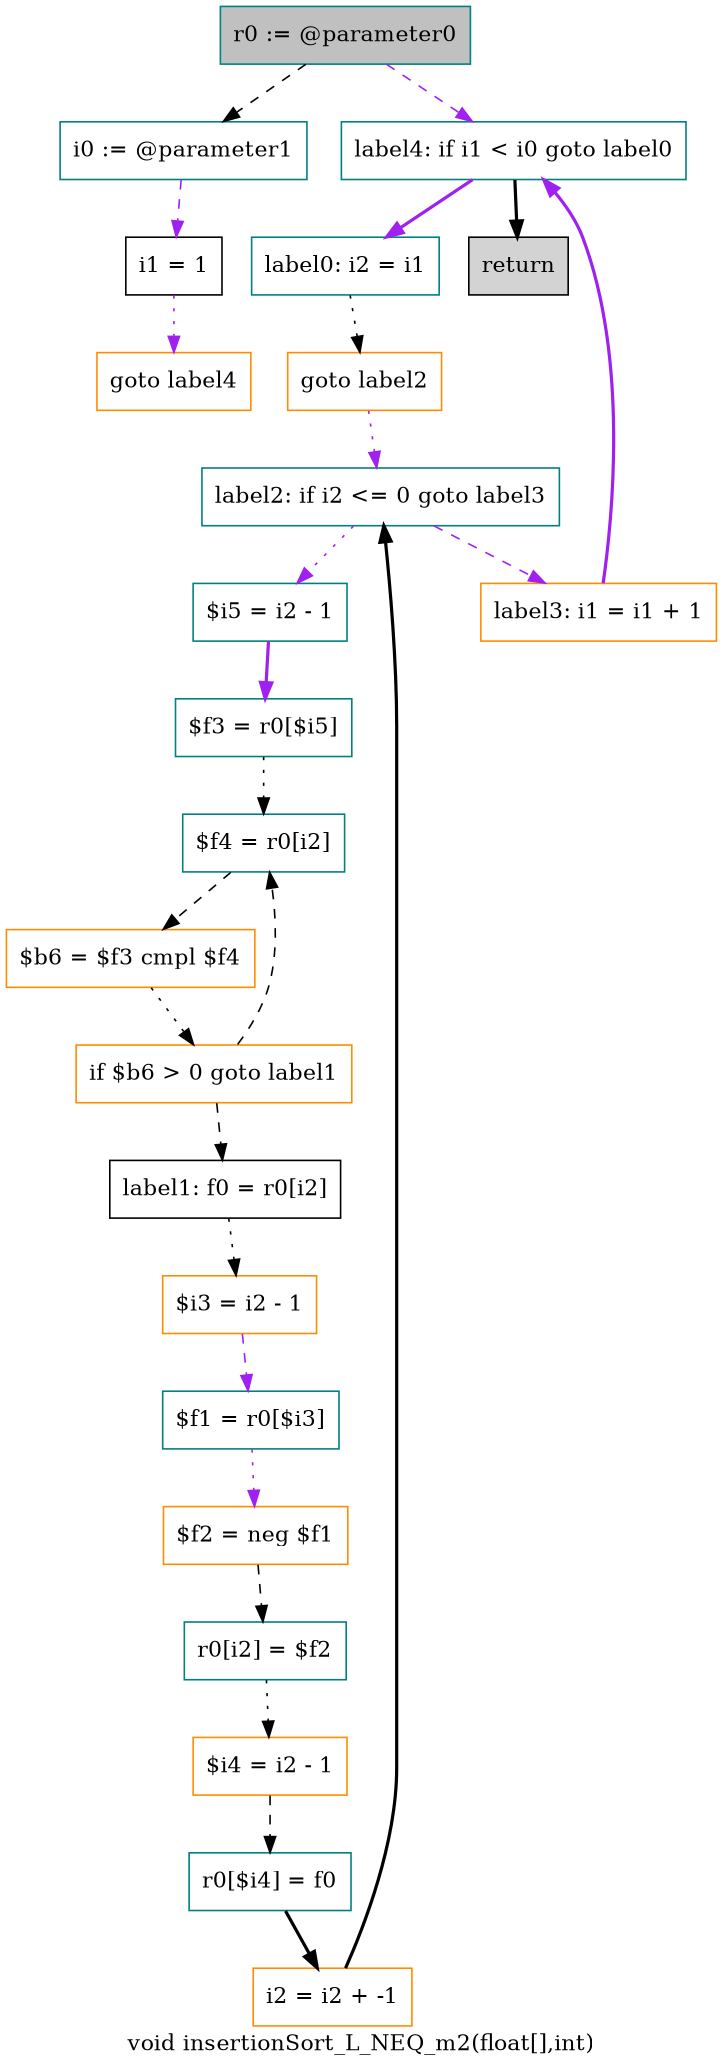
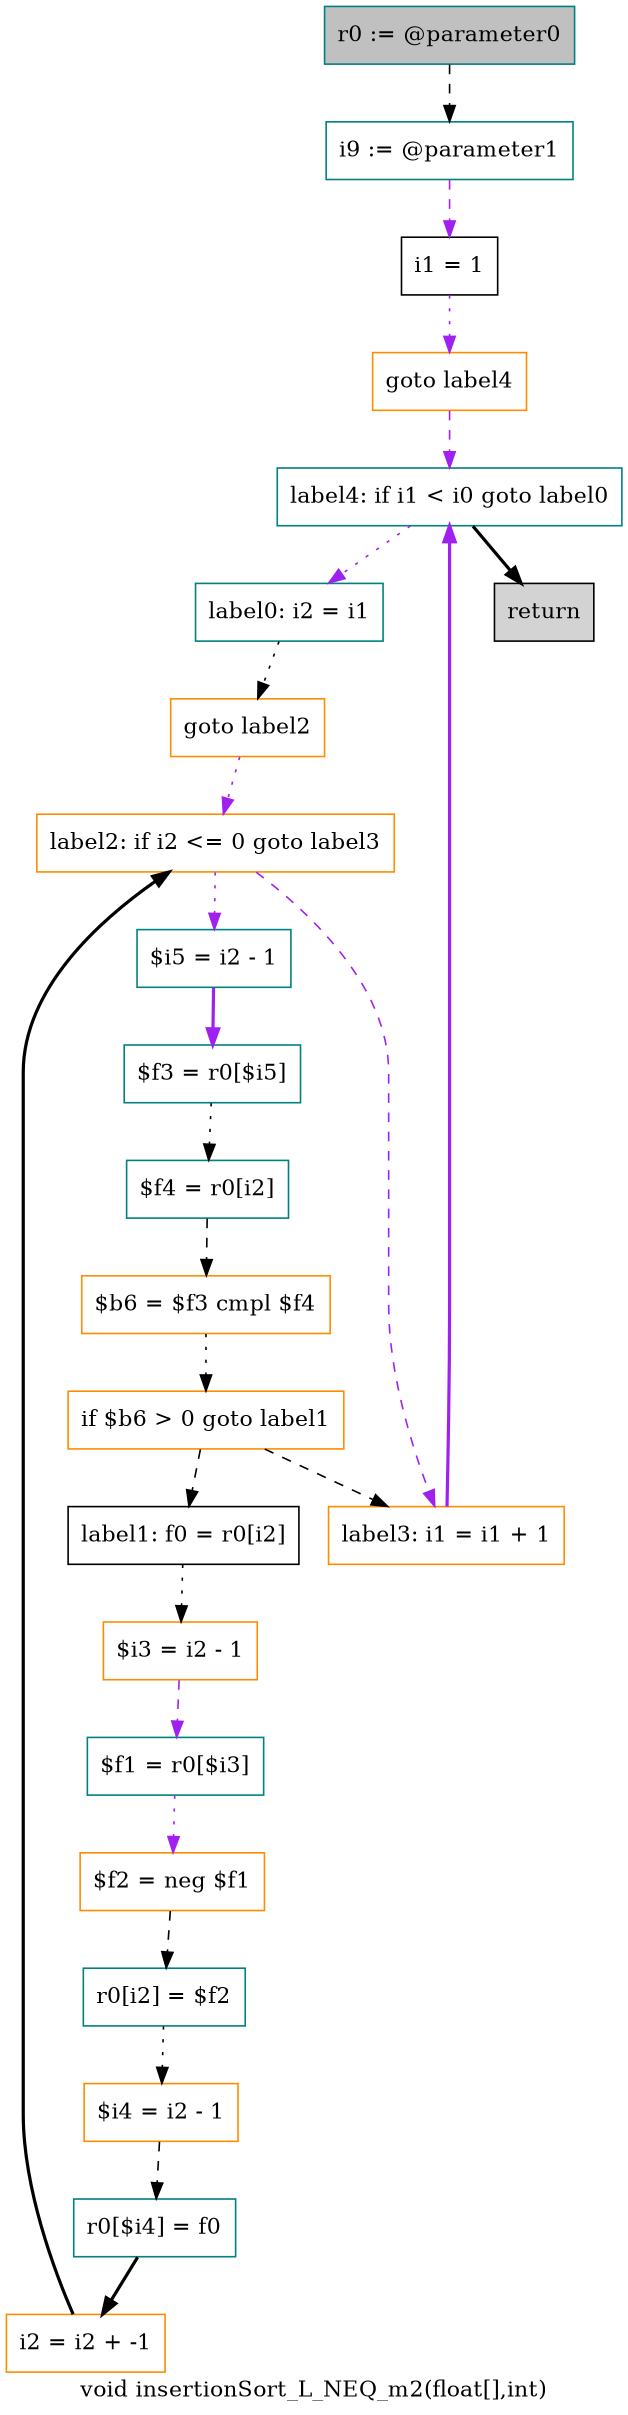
edge "r0 := @parameter0" -> "label4: if i1 < i0 goto label0": now "goto label4" -> "label4: if i1 < i0 goto label0"
node "i0 := @parameter1": label "i0 := @parameter1" -> "i9 := @parameter1"
edge "label4: if i1 < i0 goto label0" -> "label0: i2 = i1": style bold -> dotted
node "label2: if i2 <= 0 goto label3": color teal -> darkorange
edge "if $b6 > 0 goto label1" -> "$f4 = r0[i2]": now "if $b6 > 0 goto label1" -> "label3: i1 = i1 + 1"
